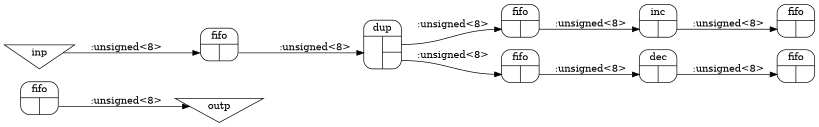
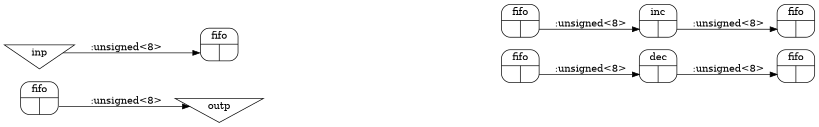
node "dup": removed
